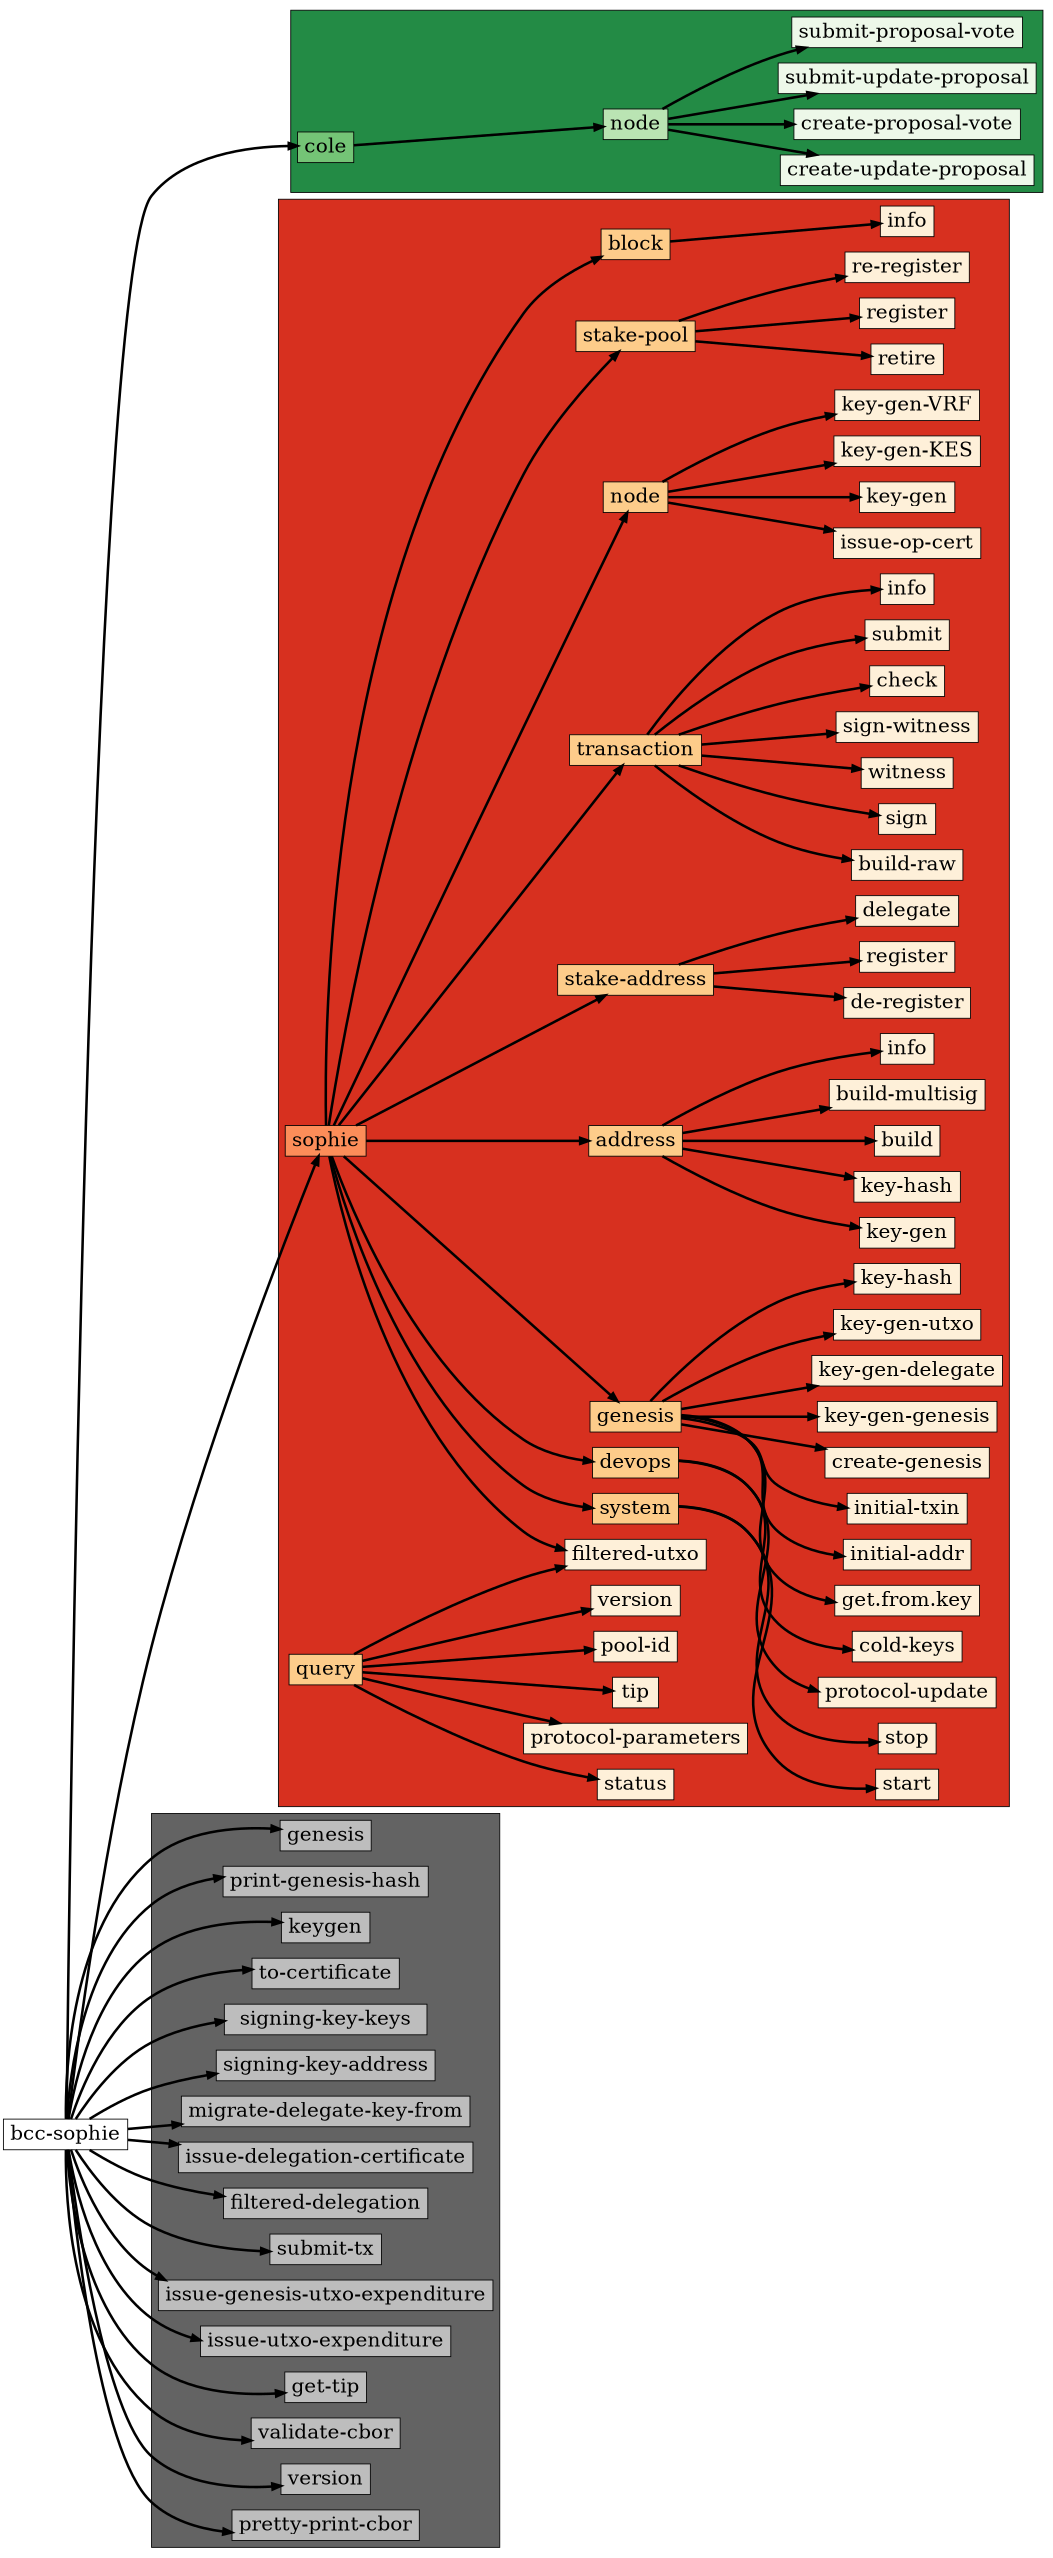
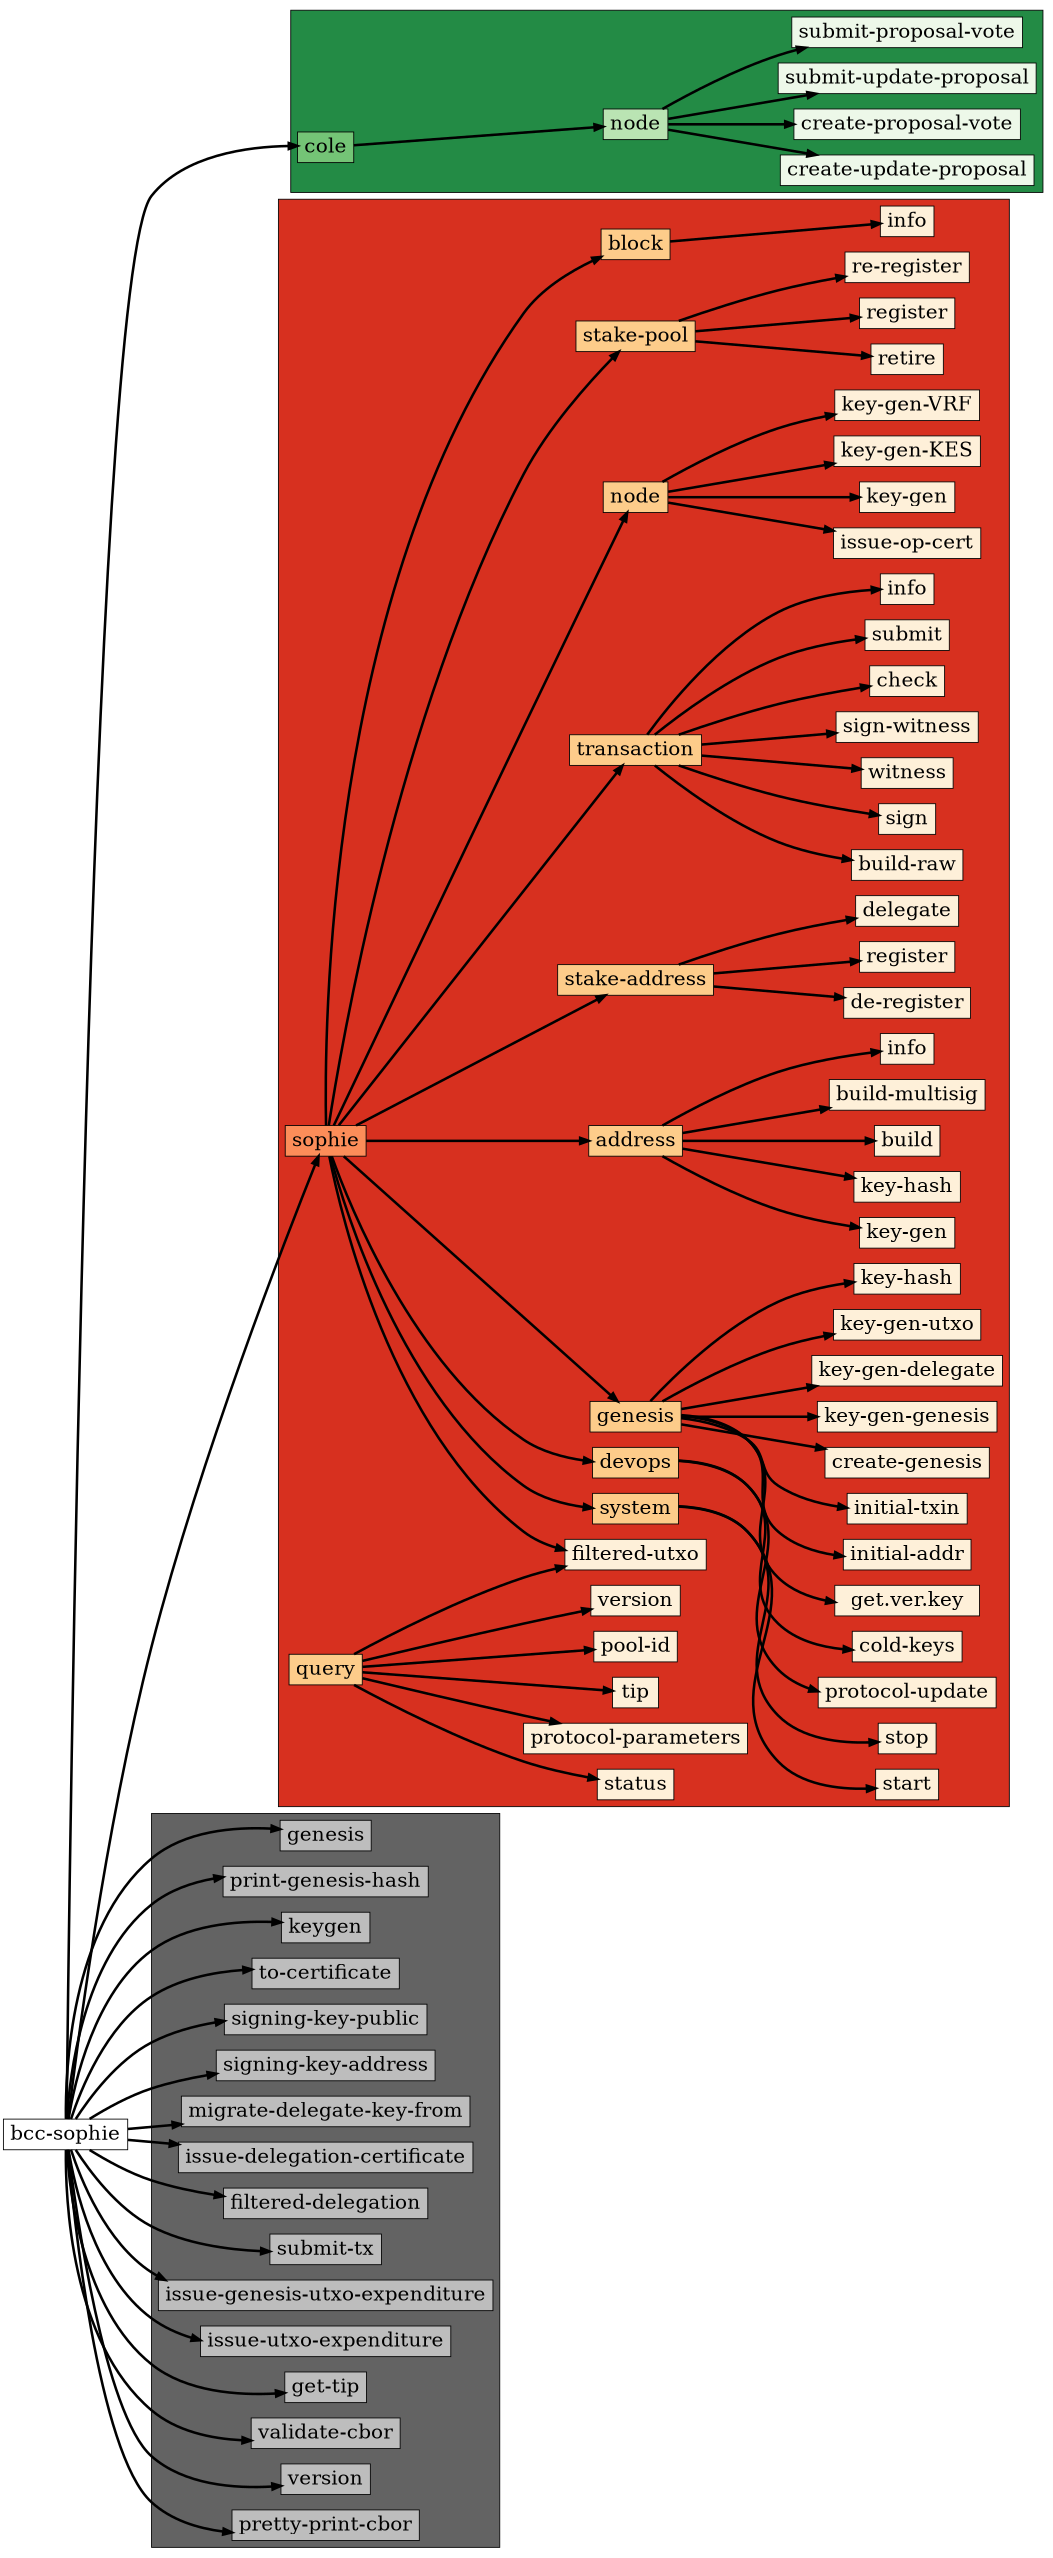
node "get.from.key": label "get.from.key" -> "get.ver.key"
node "signing-key-keys": label "signing-key-keys" -> "signing-key-public"
